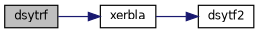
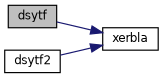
node "dsytrf": label "dsytrf" -> "dsytf"
edge "xerbla" -> "dsytf2": reversed
